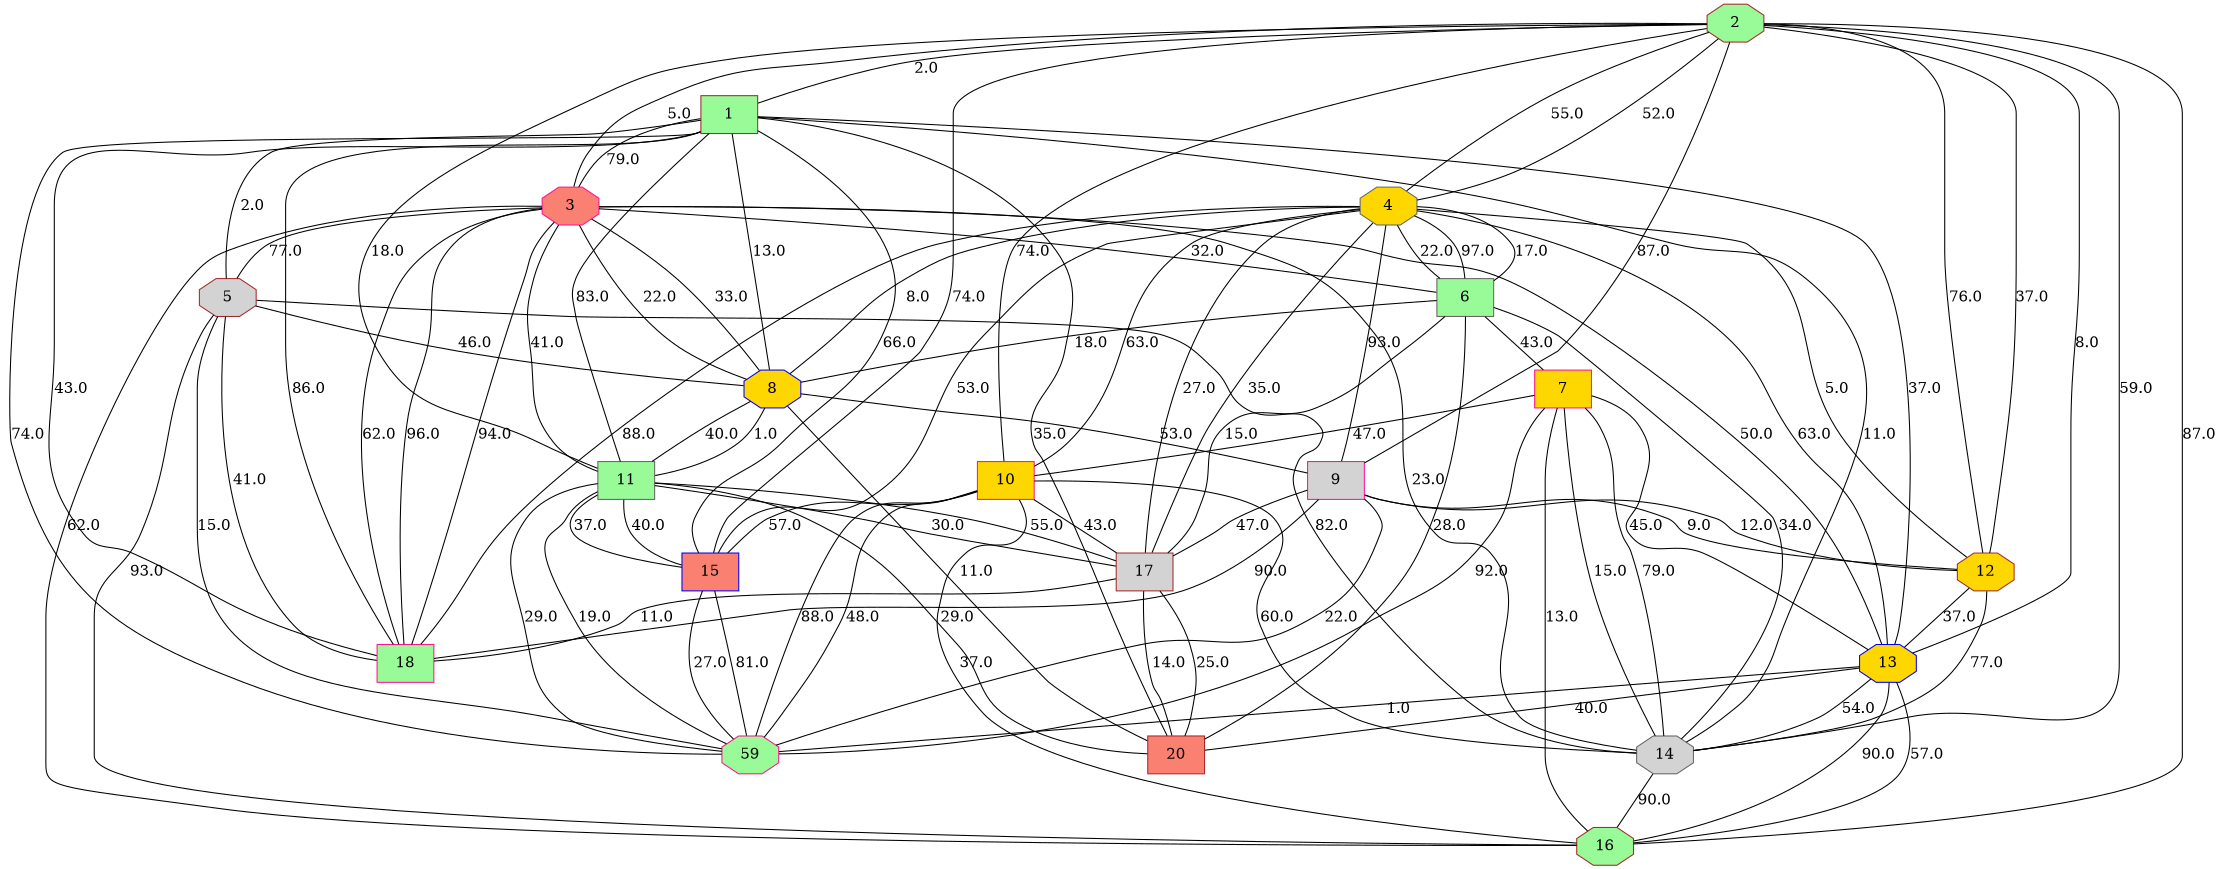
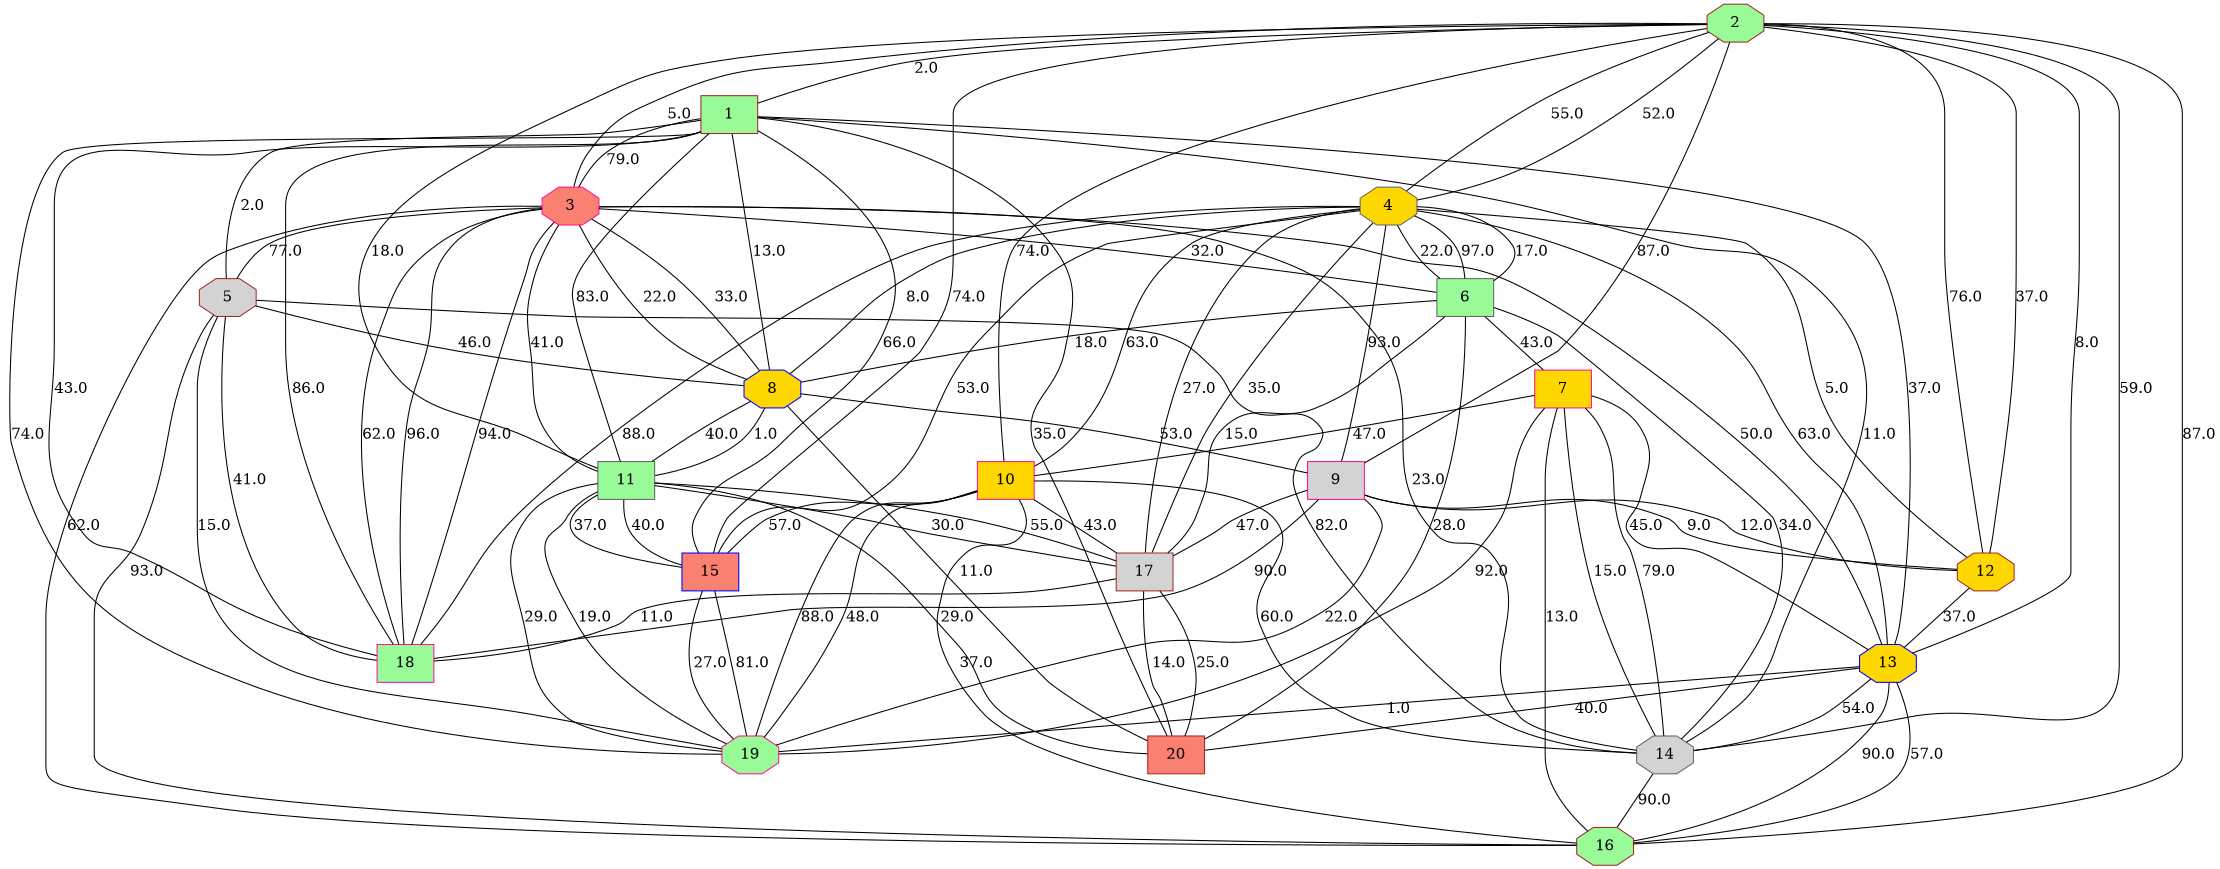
edge "12" -- "14": removed, label "77.0"
node "59": label "59" -> "19"
